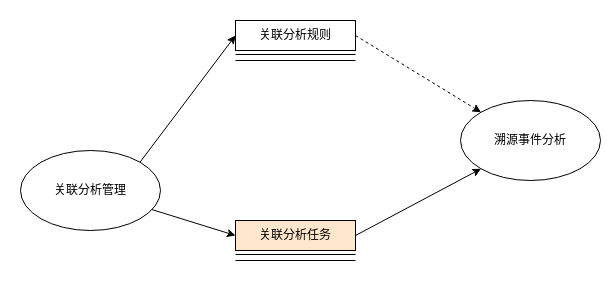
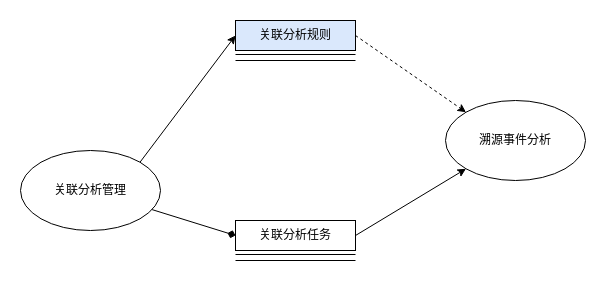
node "关联分析规则": fillcolor #ffffff -> #dae8fc
node "溯源事件分析": moved (531, 141) -> (516, 141)
edge "关联分析管理" -> "关联分析任务": arrowhead classic -> diamond
node "关联分析任务": fillcolor #ffe6cc -> #ffffff
